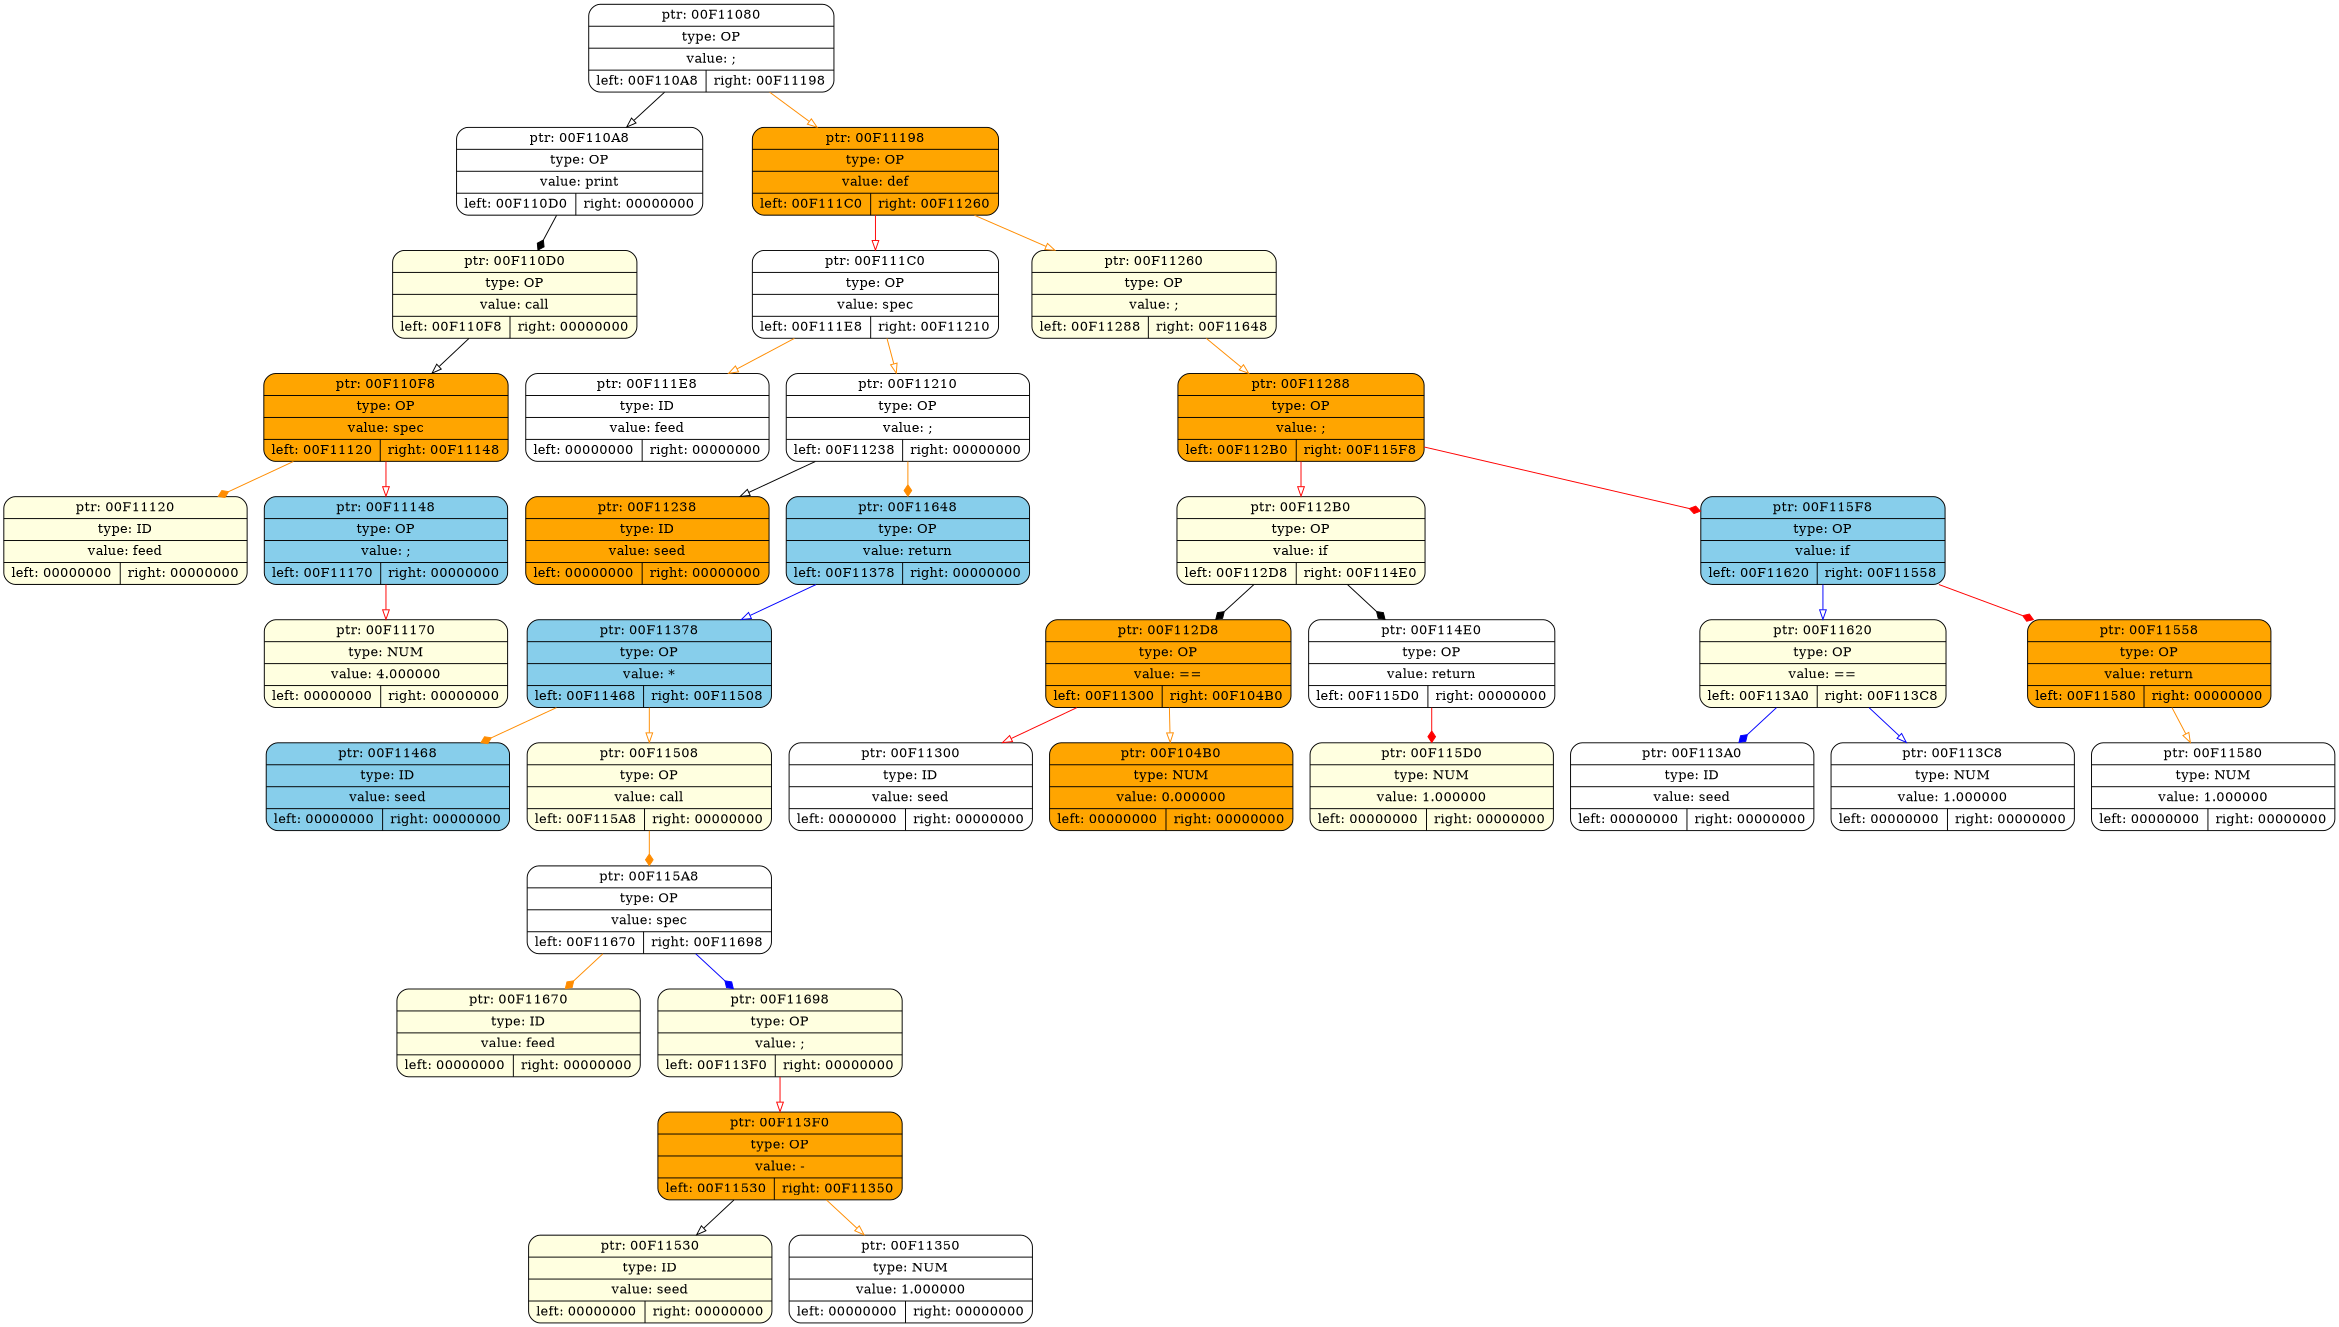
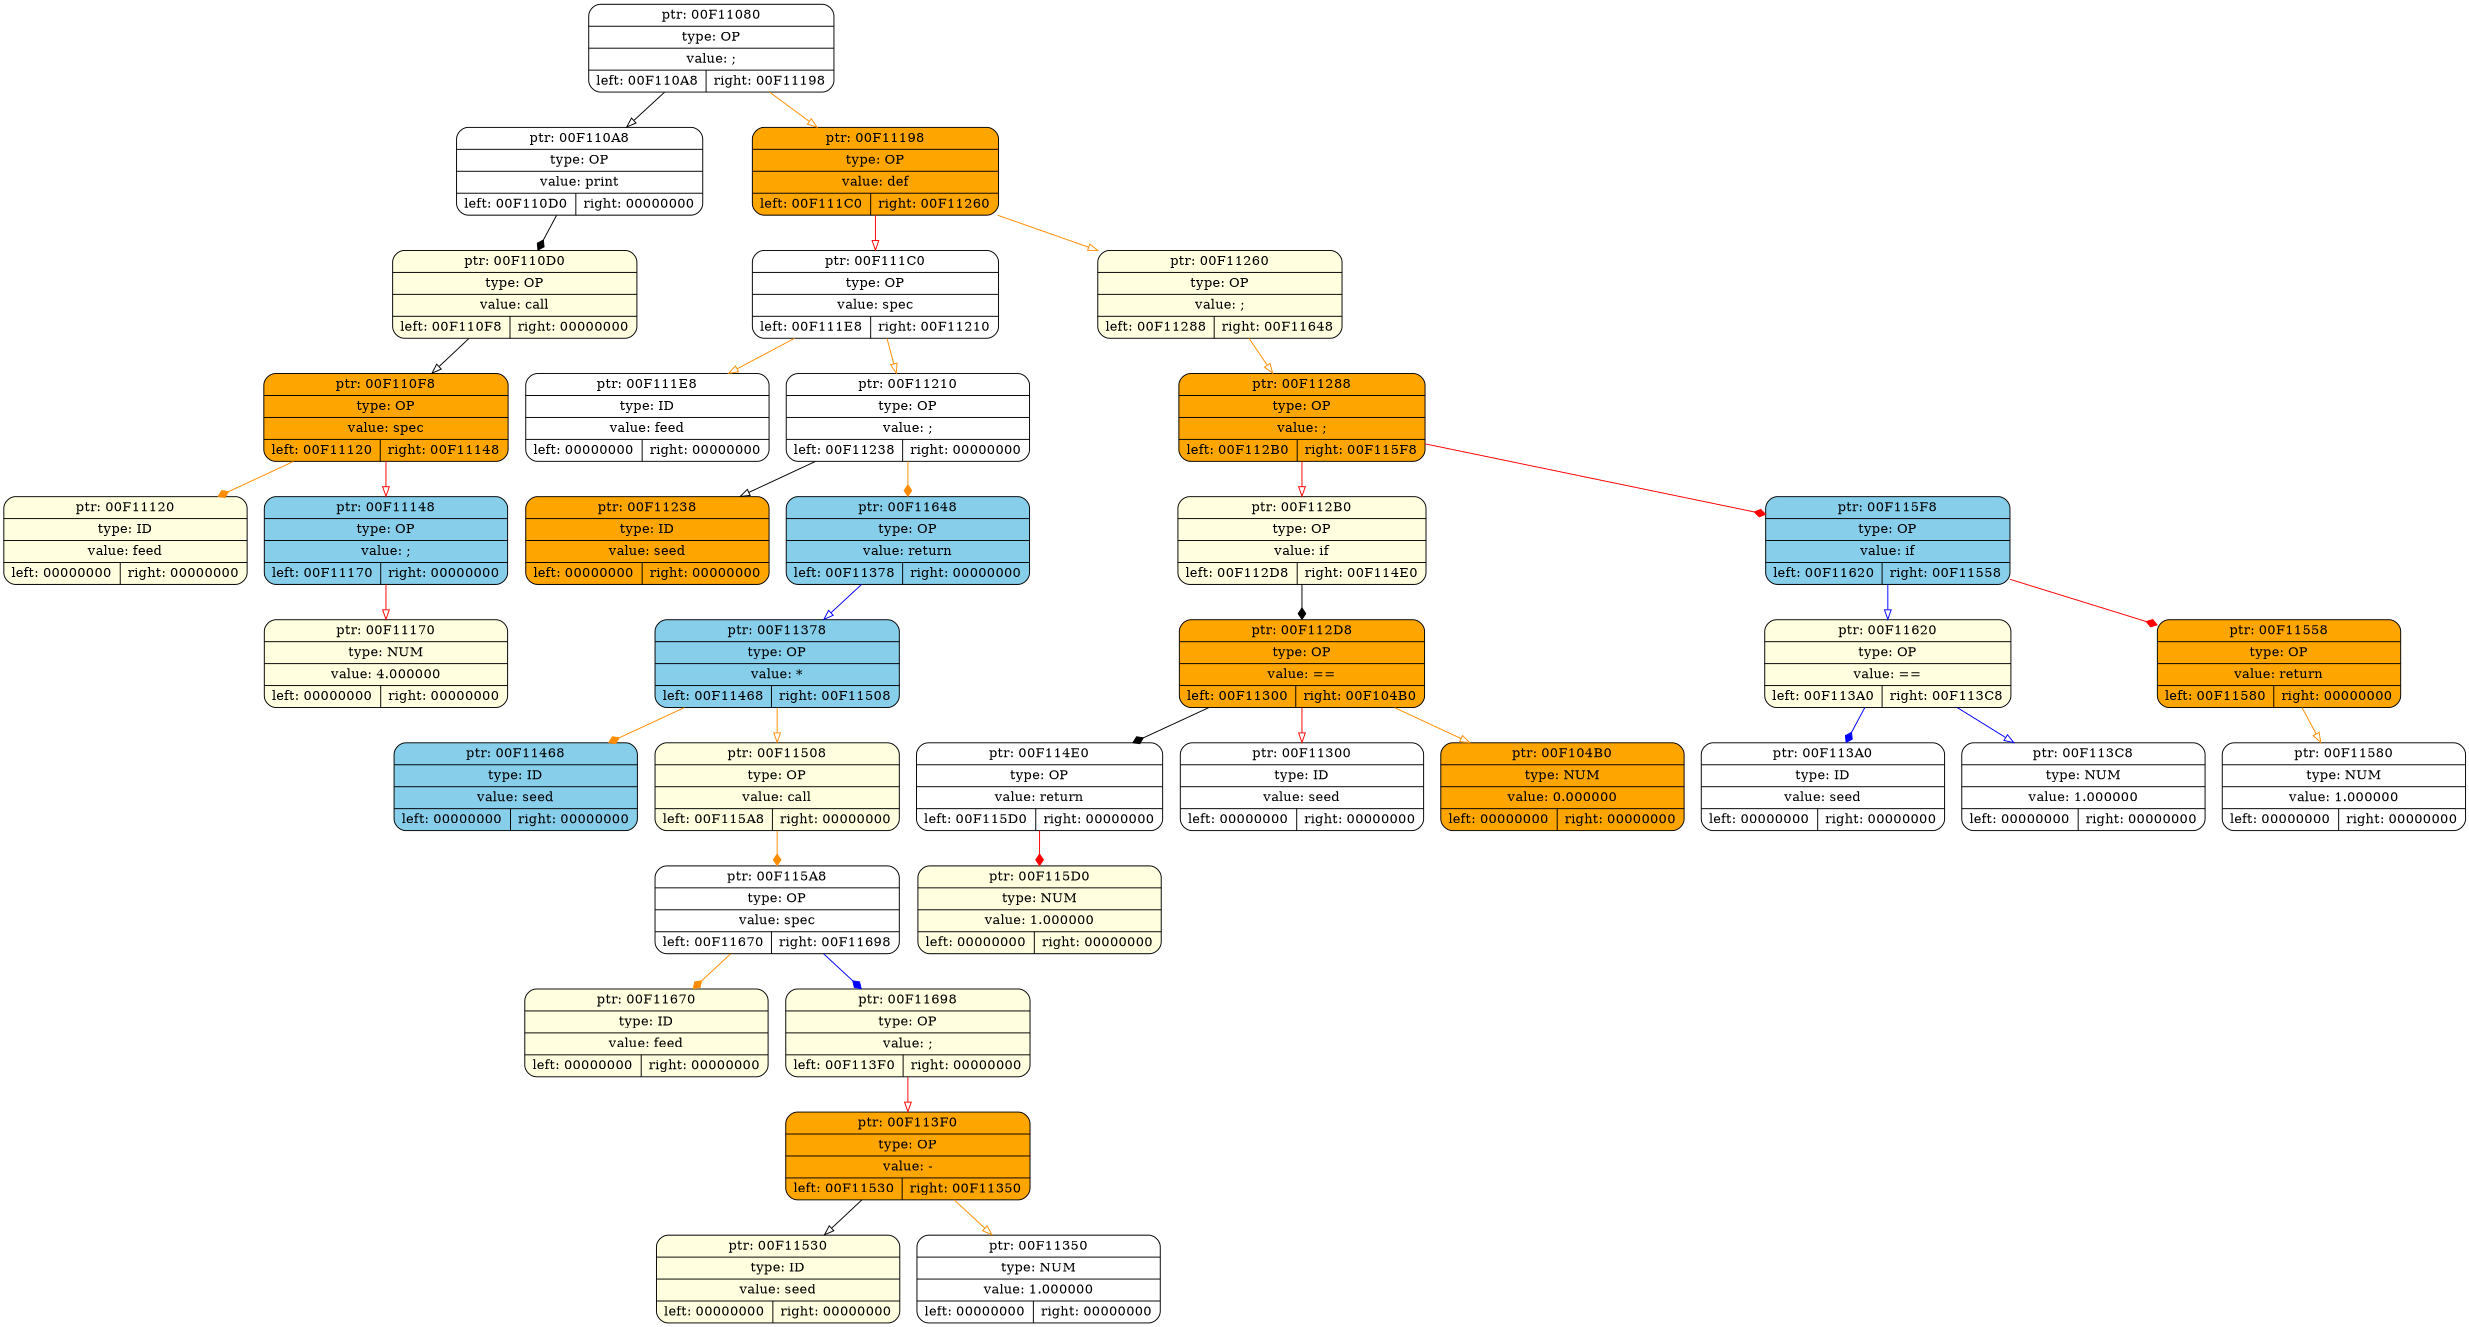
edge "ptr: 00F112B0" -> "ptr: 00F114E0": now "ptr: 00F112D8" -> "ptr: 00F114E0"
